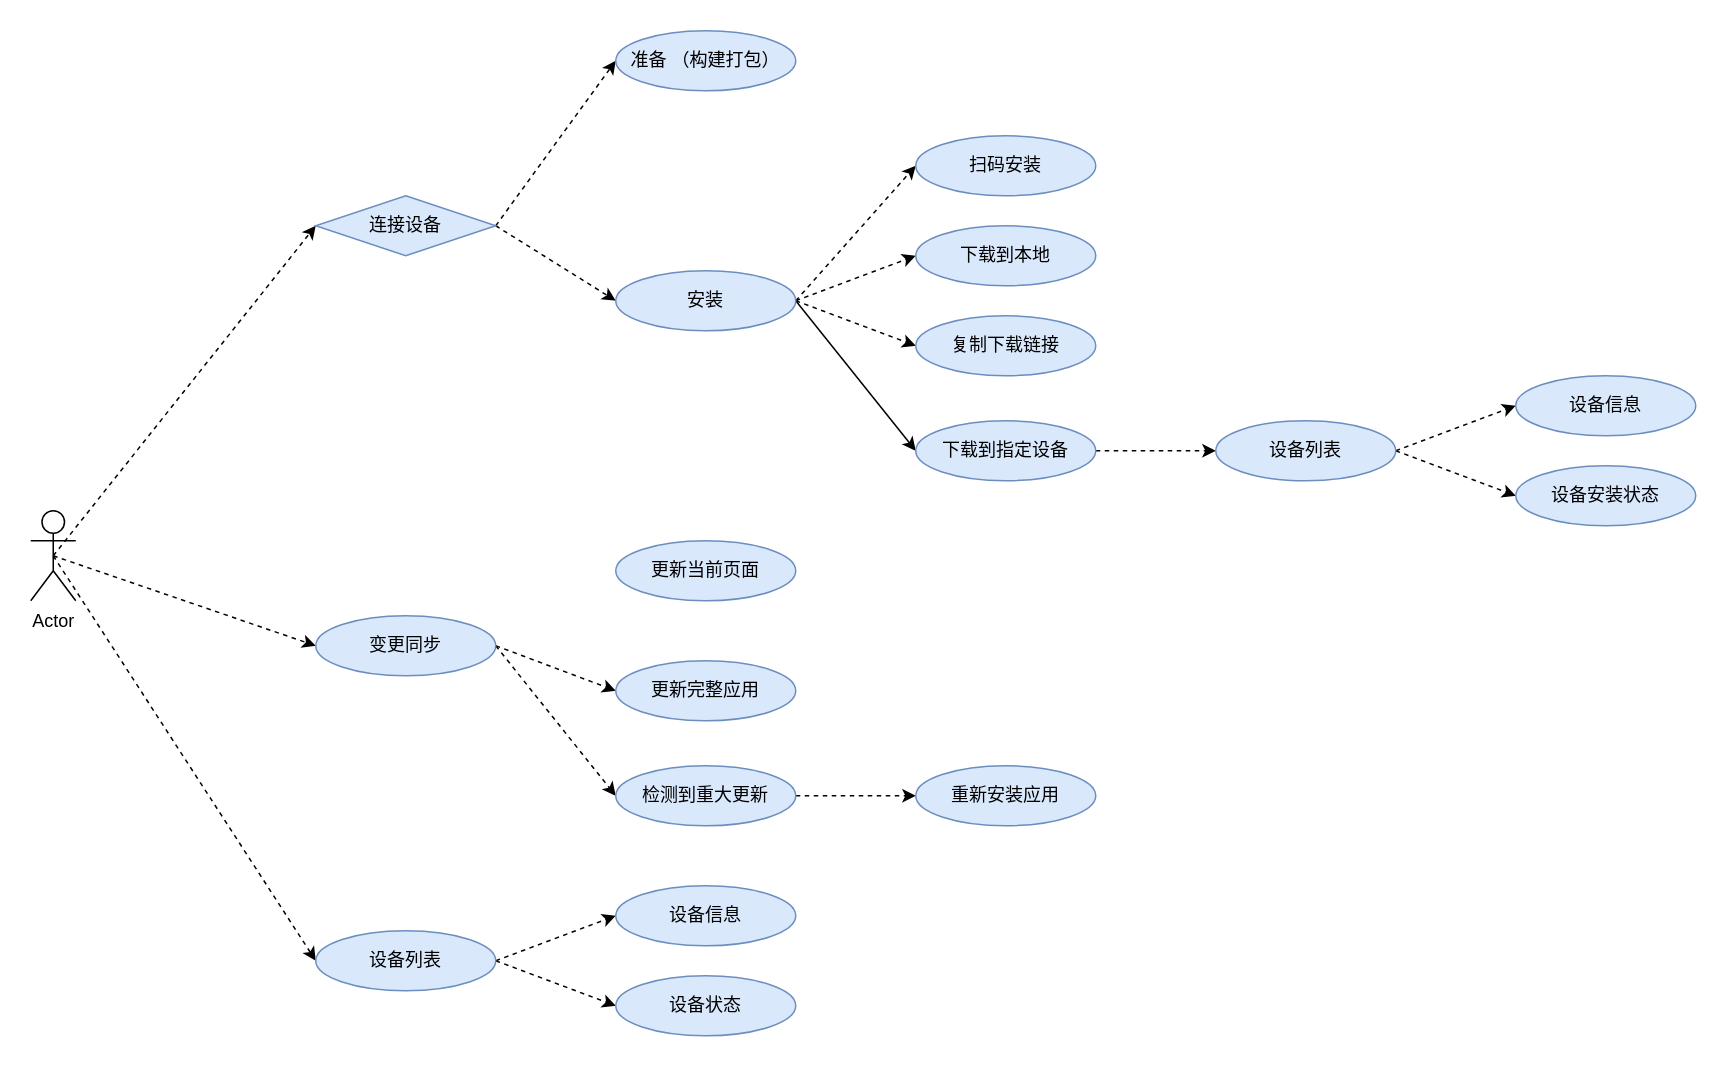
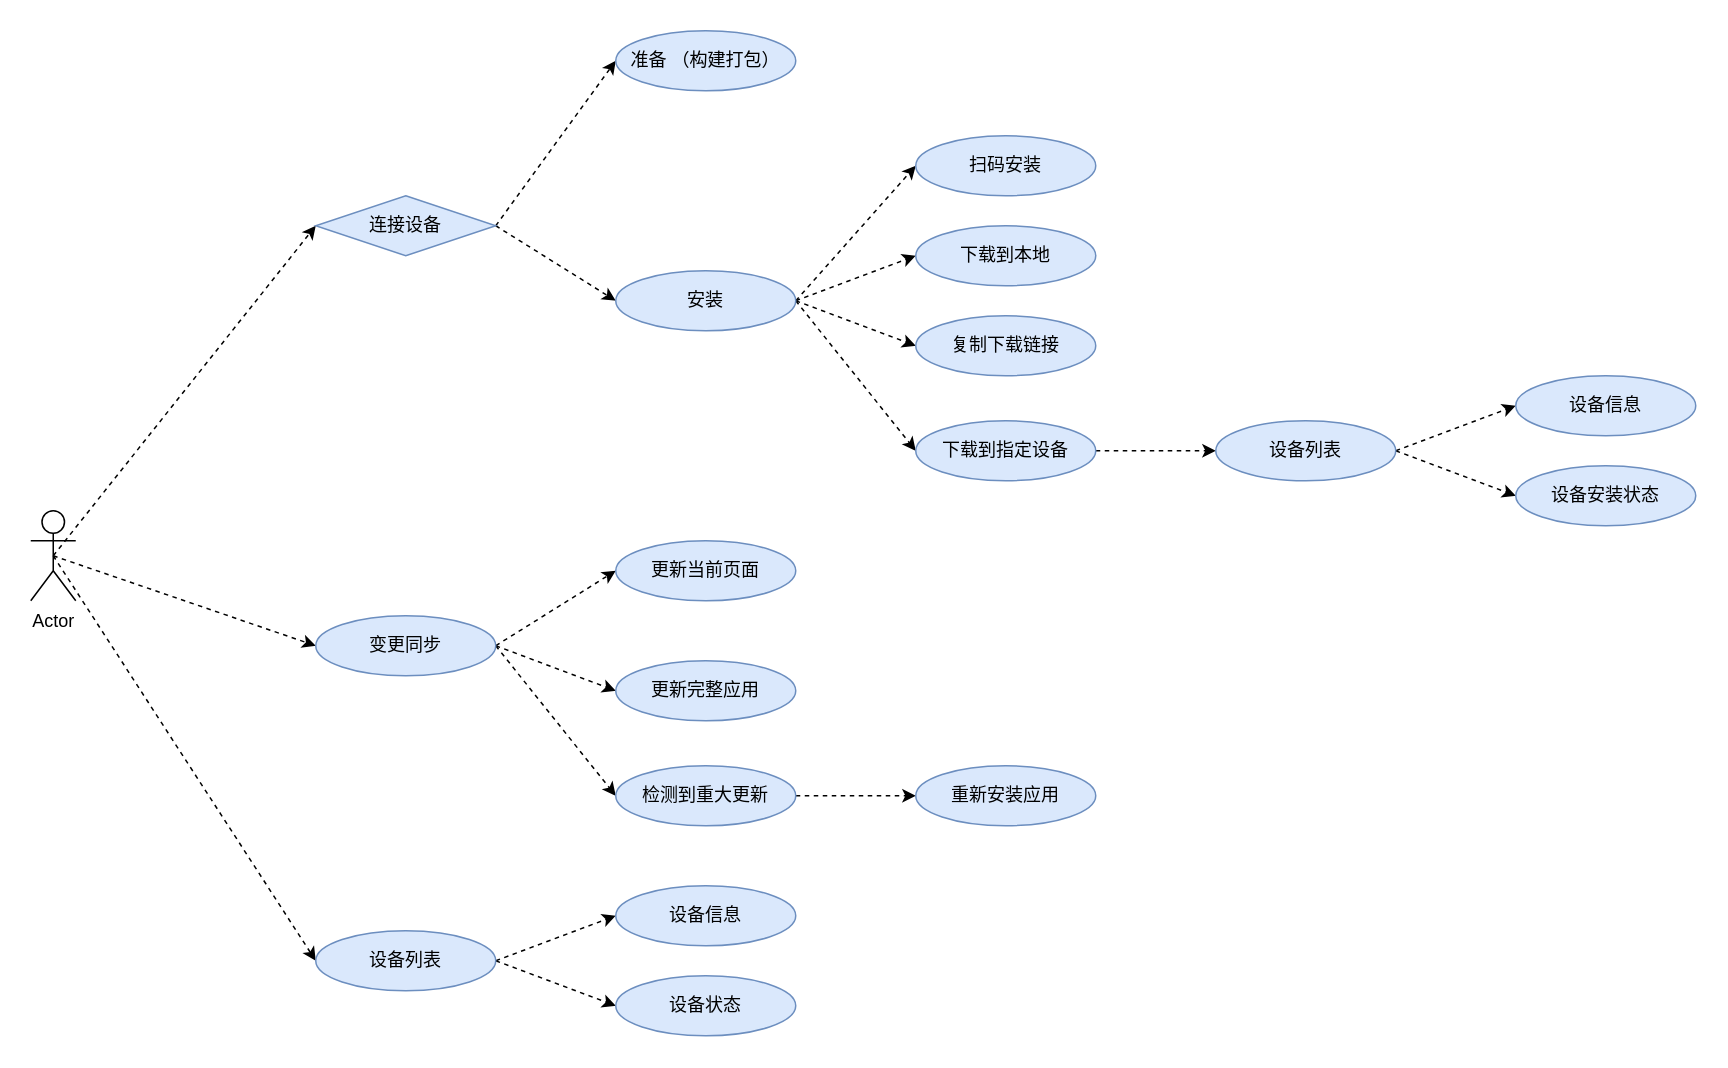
edge "安装" -> "下载到指定设备": style solid -> dashed
edge "变更同步" -> "更新当前页面": added
